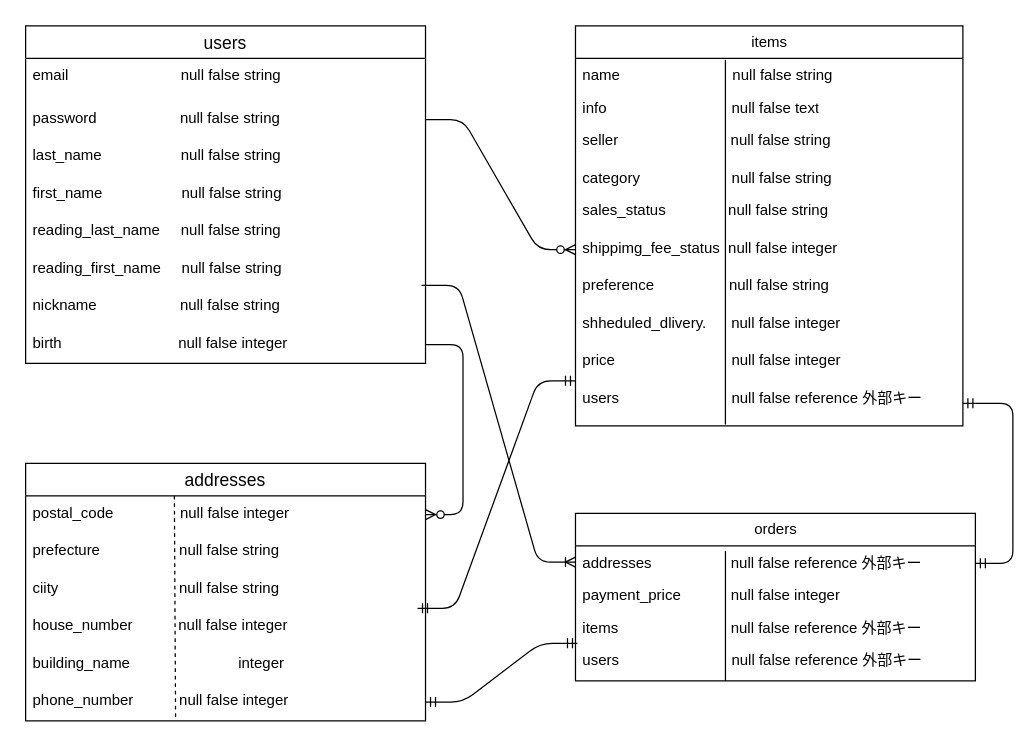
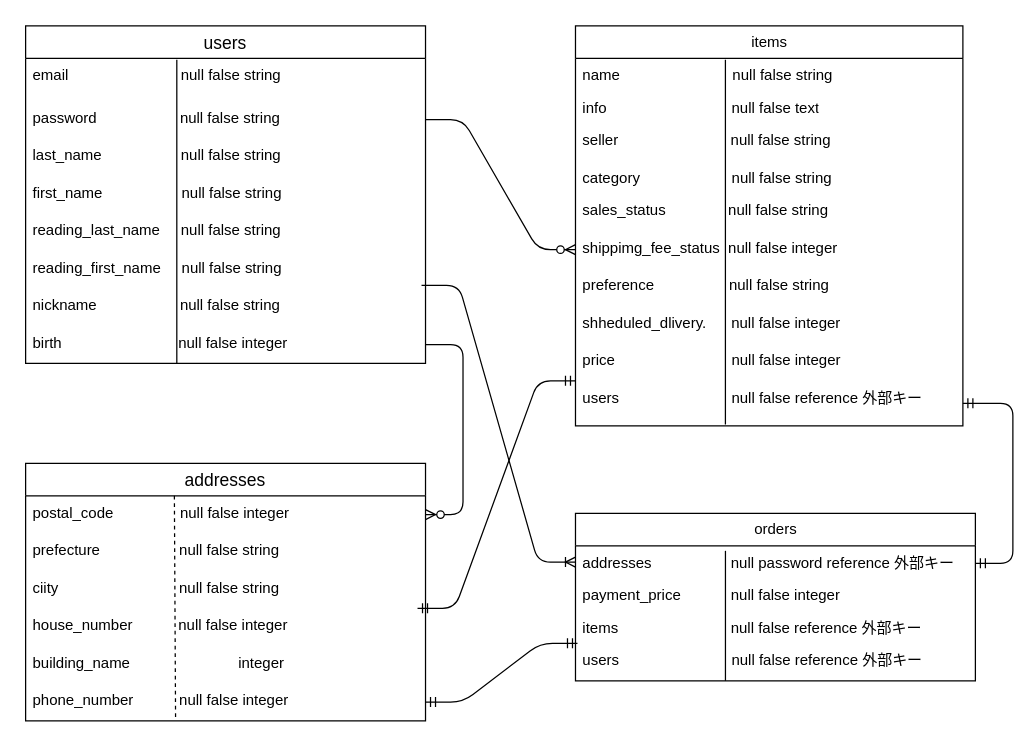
edge "email null false string" -- "birth null false integer": added
node "addresses null false reference 外部キー": label "addresses null false reference 外部キー" -> "addresses null password reference 外部キー"
